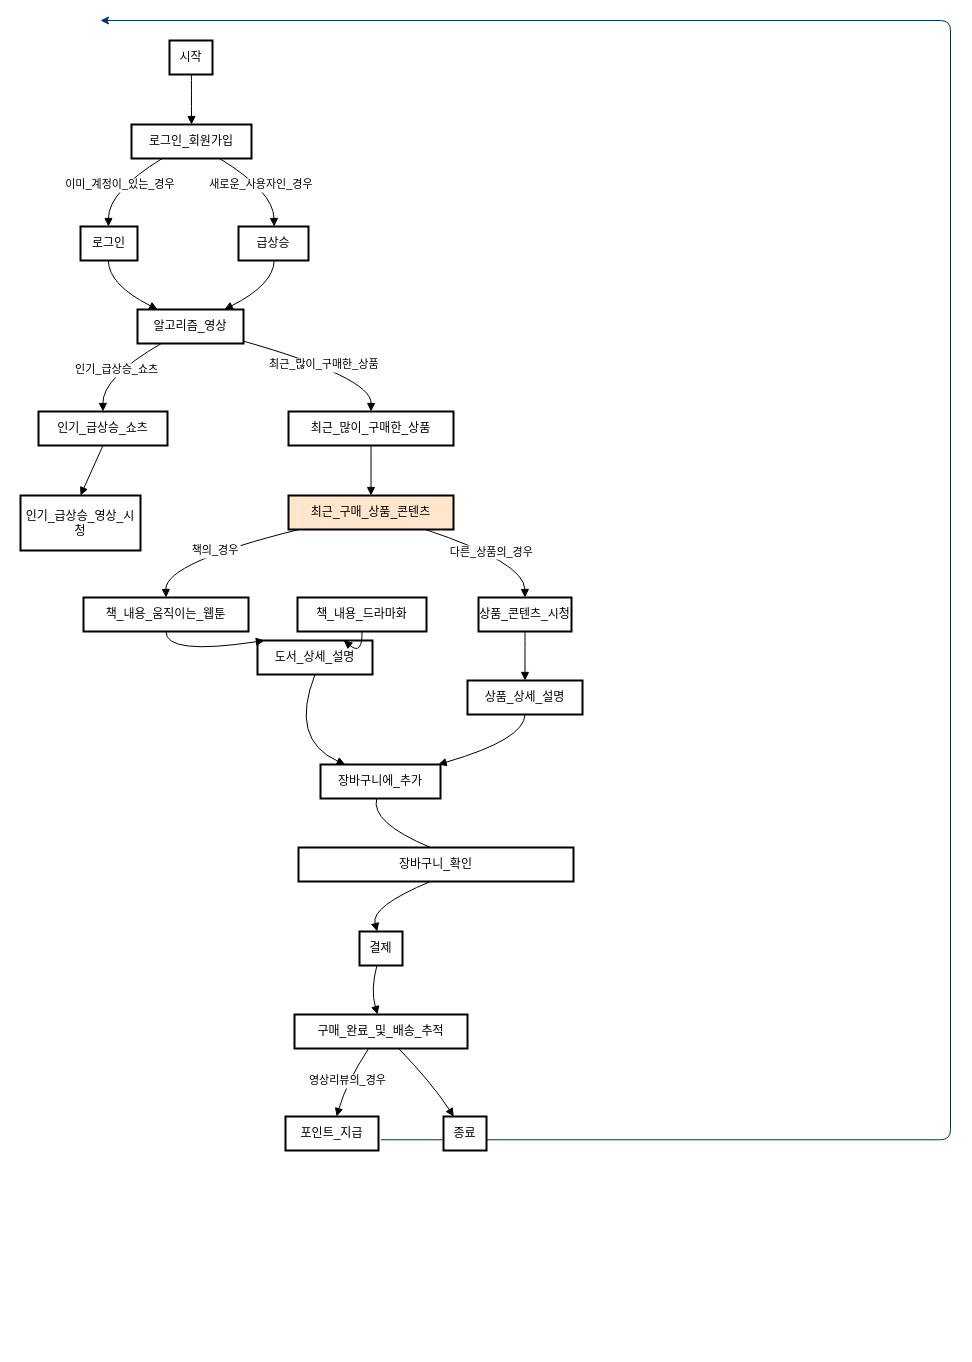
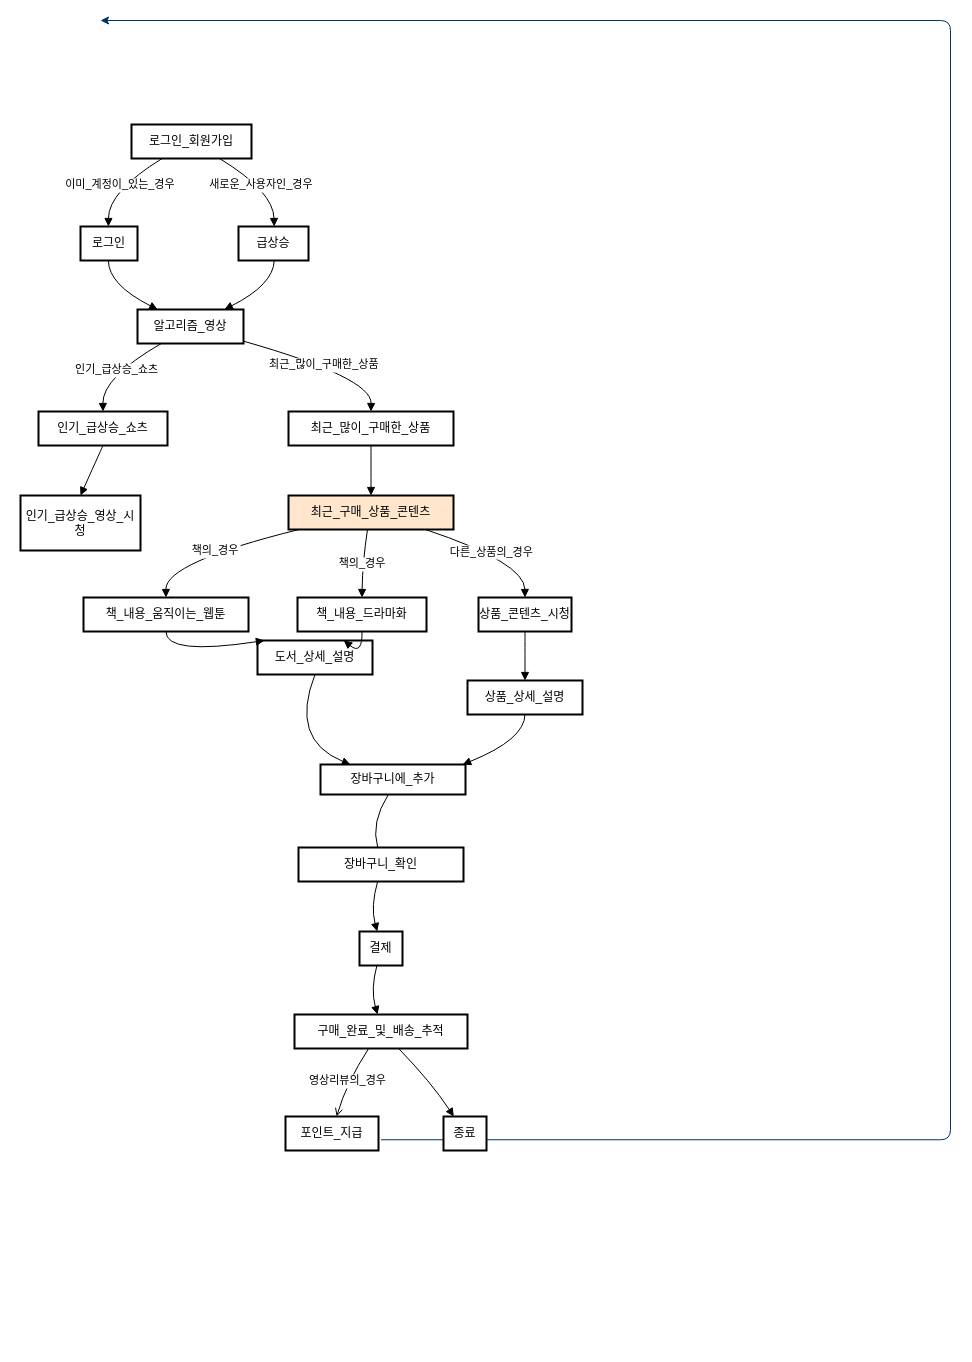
node "시작": removed
edge "시작" -> "로그인_회원가입": removed
edge "최근_구매_상품_콘텐츠" -> "책_내용_드라마화": added, label "책의_경우"
node "장바구니에_추가": size 120x34 -> 145x30
node "장바구니_확인": size 275x34 -> 165x34
edge "구매_완료_및_배송_추적" -> "포인트_지급": arrowhead block -> open
